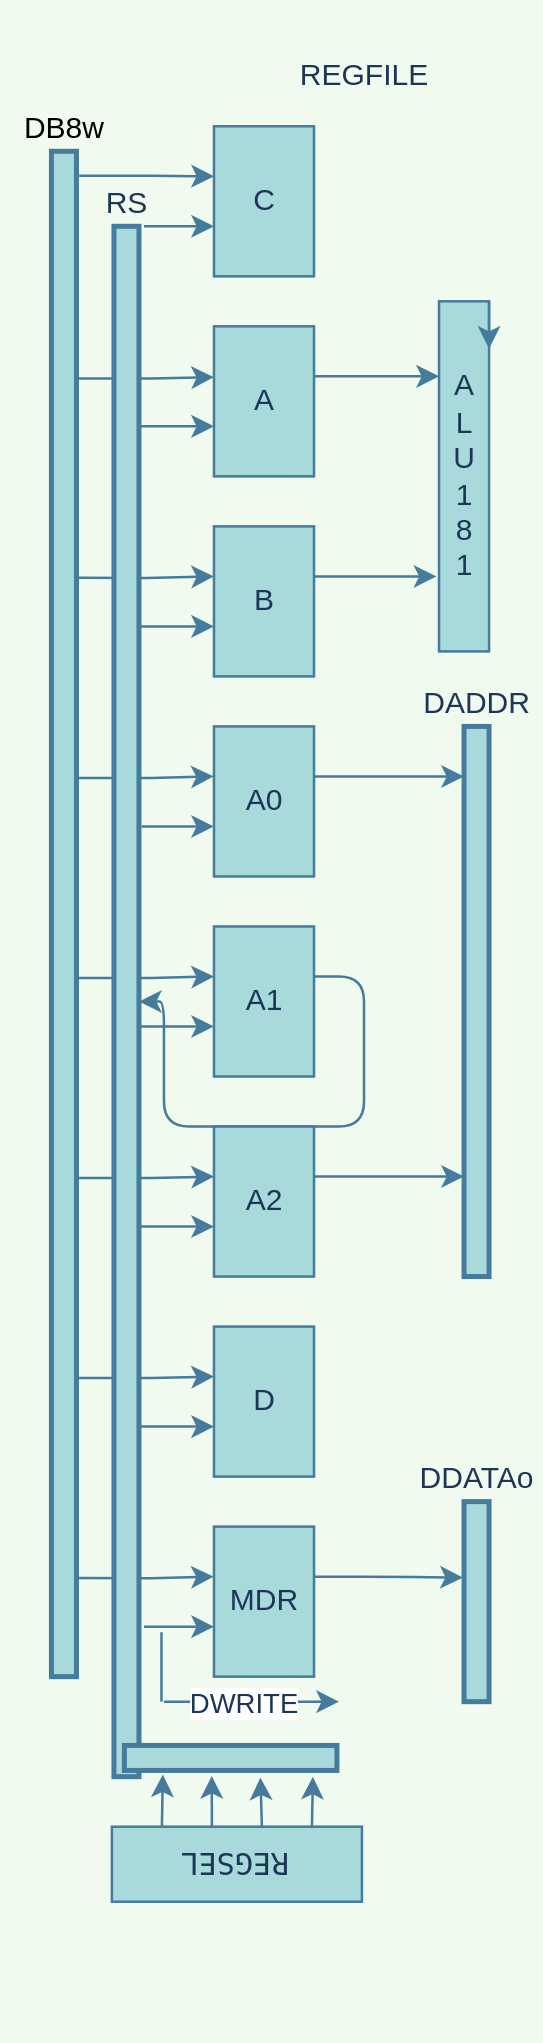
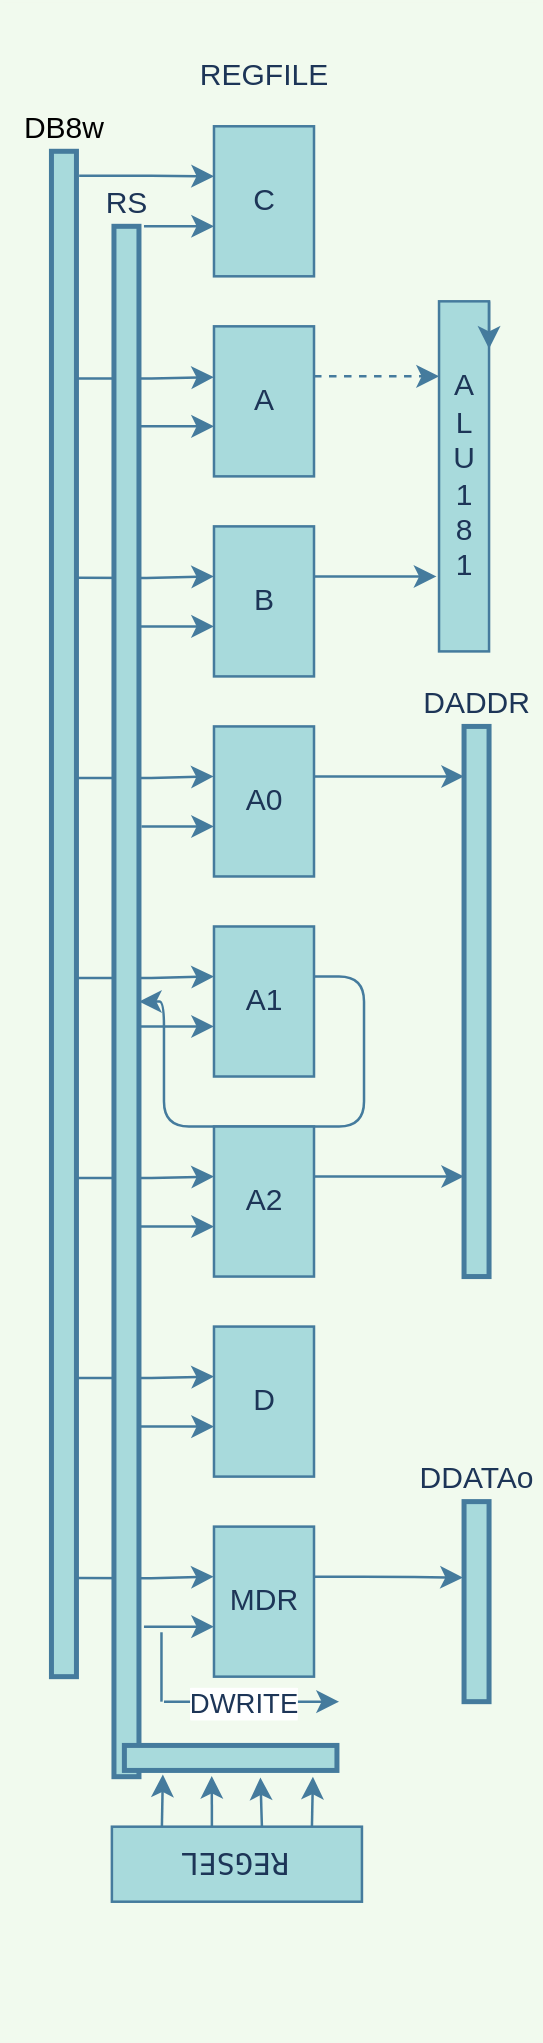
node "REGFILE": moved (364, 76) -> (264, 76)
edge "A" -> "A L U 1 8 1": style solid -> dashed
